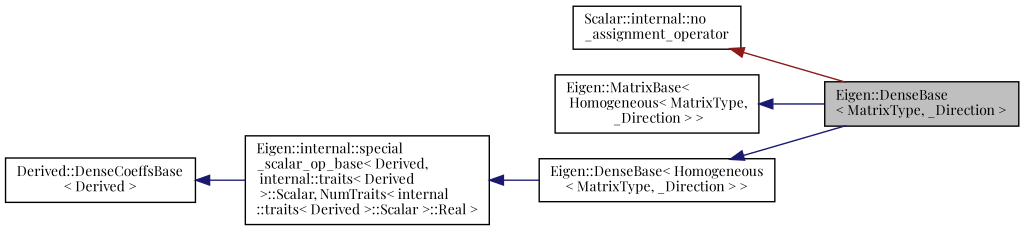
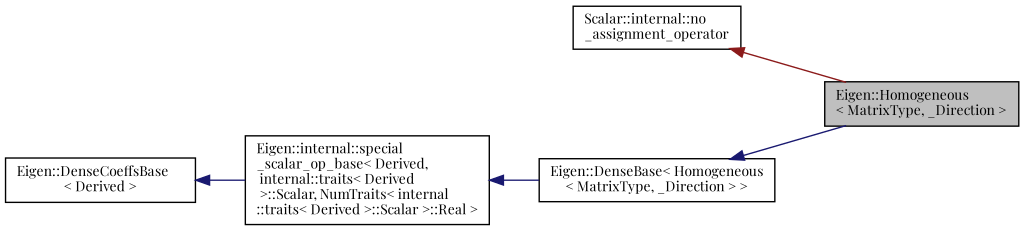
node "Eigen::MatrixBase< Homogeneous< MatrixType, _Direction > >": removed
node "Eigen::DenseBase < MatrixType, _Direction >": label "Eigen::DenseBase < MatrixType, _Direction >" -> "Eigen::Homogeneous < MatrixType, _Direction >"
node "Derived::DenseCoeffsBase < Derived >": label "Derived::DenseCoeffsBase < Derived >" -> "Eigen::DenseCoeffsBase < Derived >"
